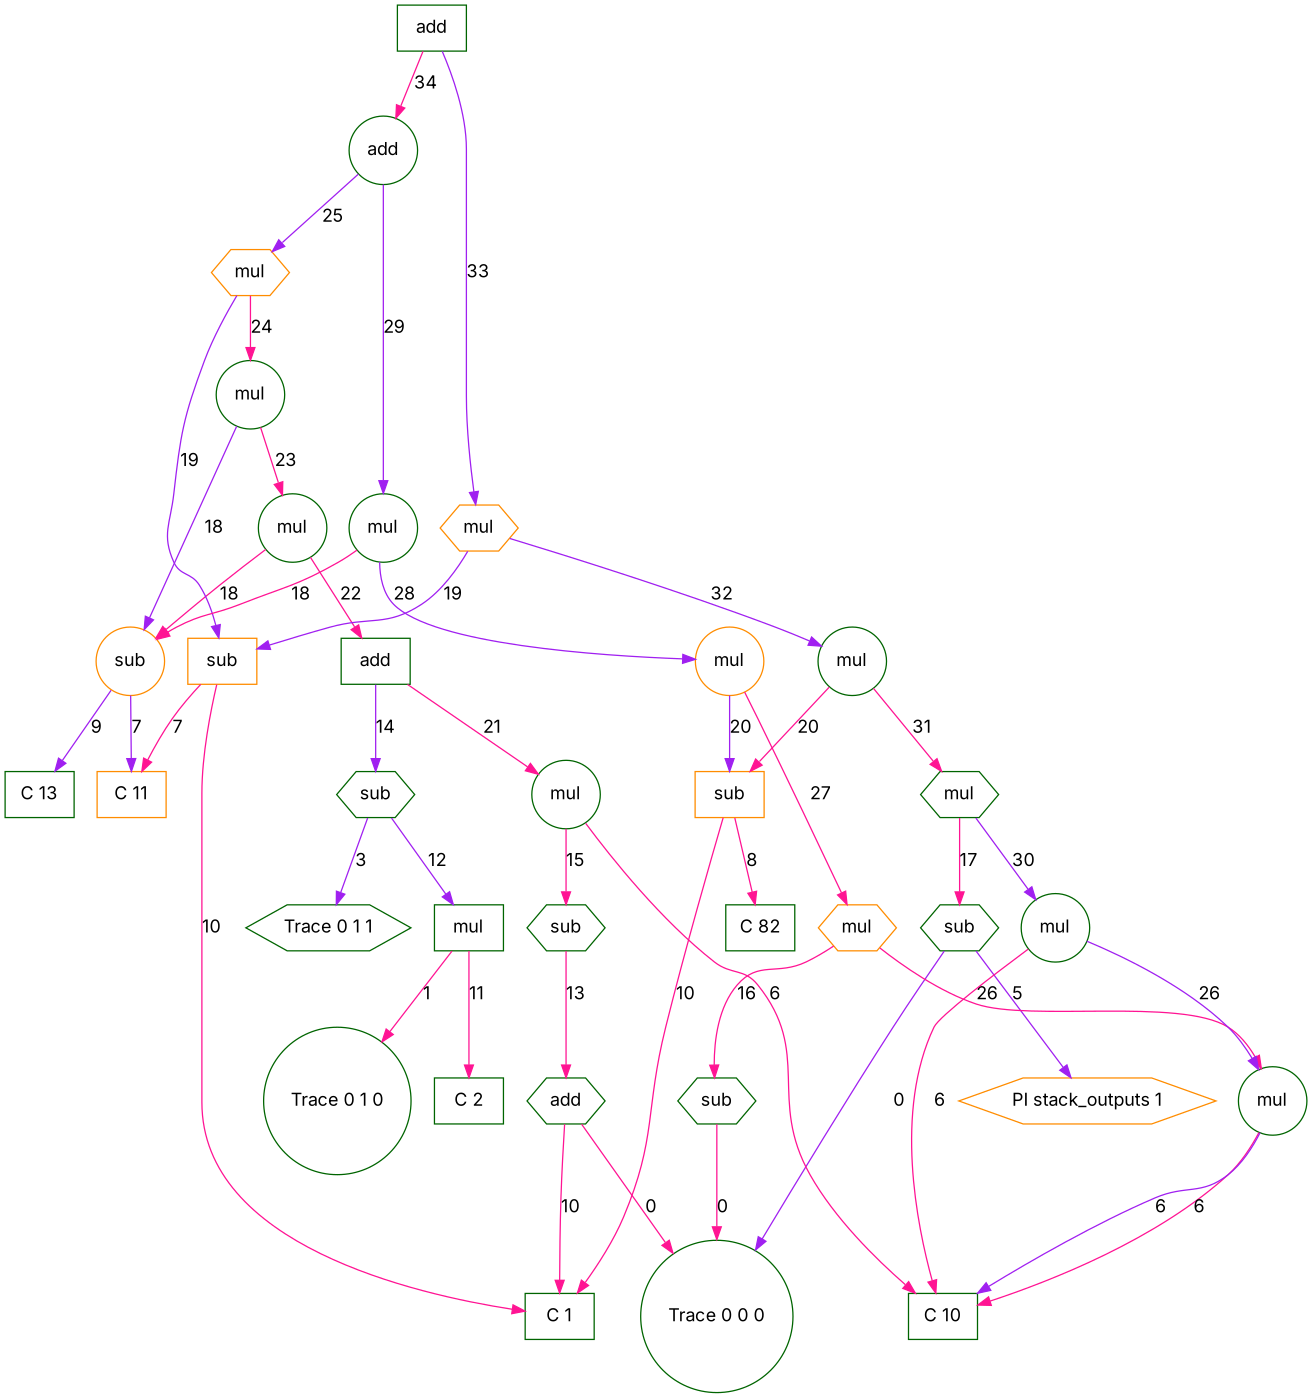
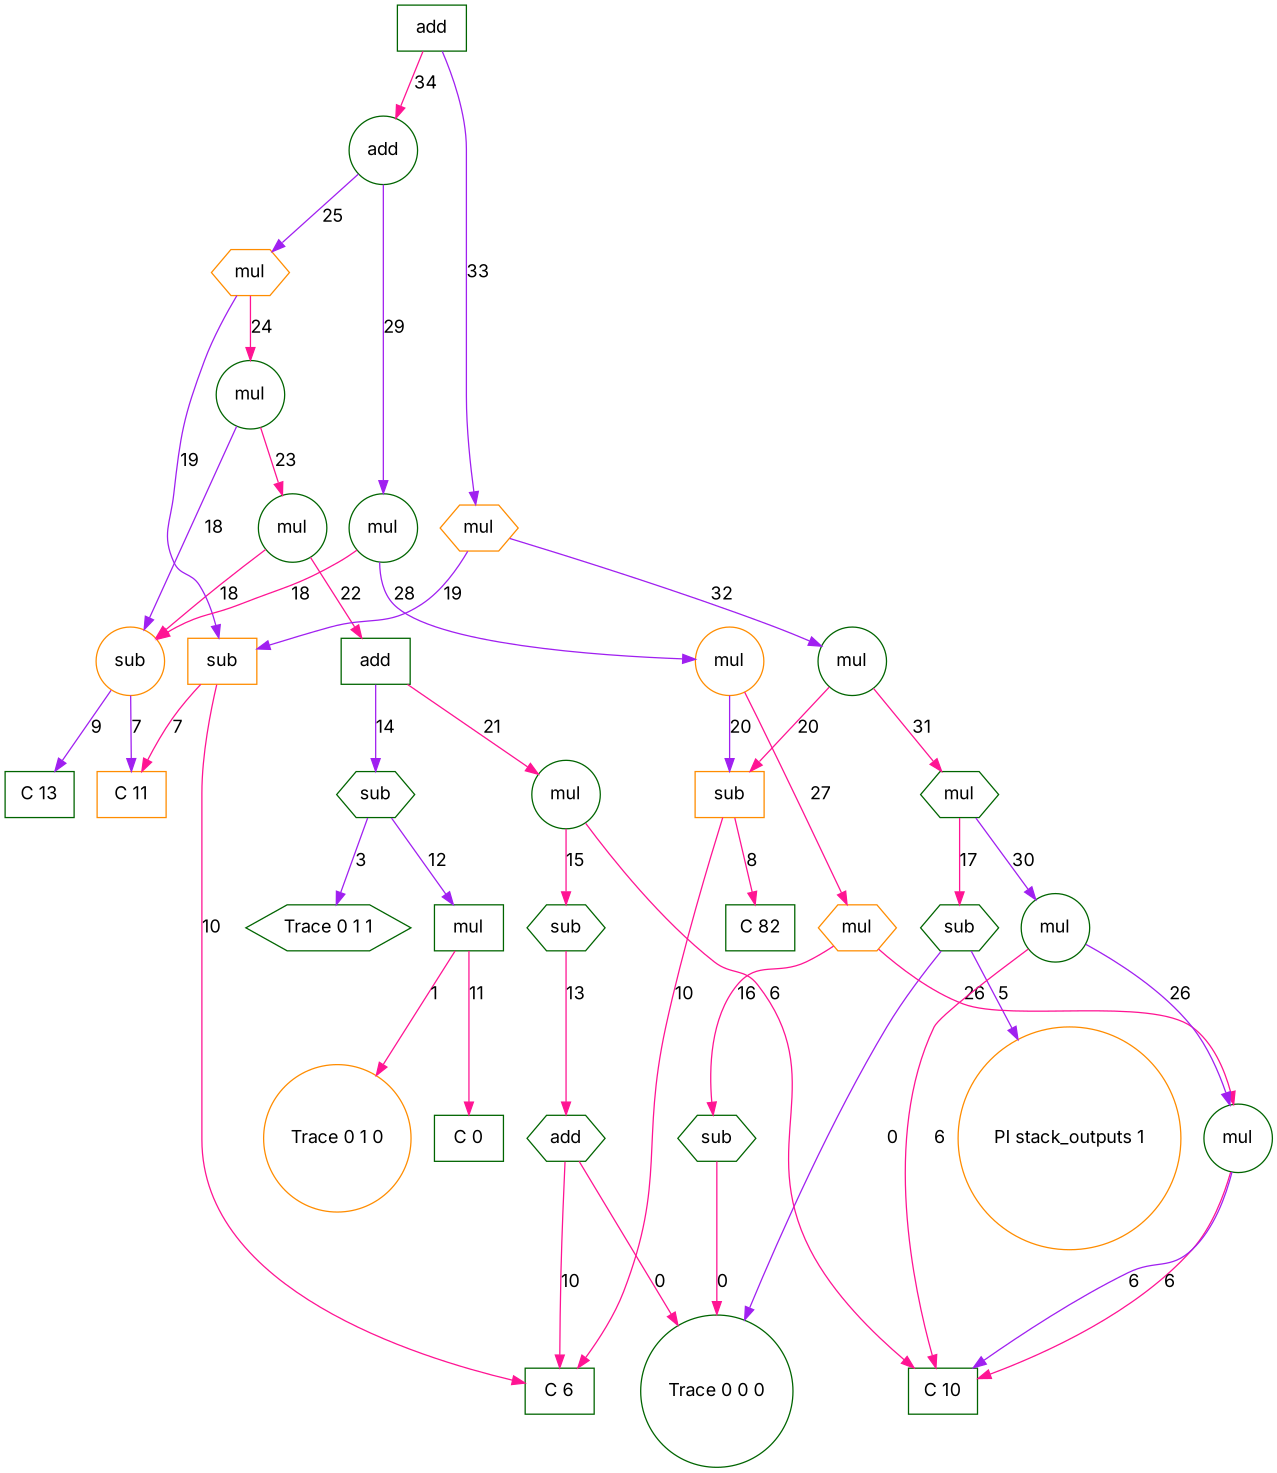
node "Trace 0 1 0": color darkgreen -> darkorange
node "C 2": label "C 2" -> "C 0"
node "PI stack_outputs 1": shape hexagon -> circle
node "C 1": label "C 1" -> "C 6"
